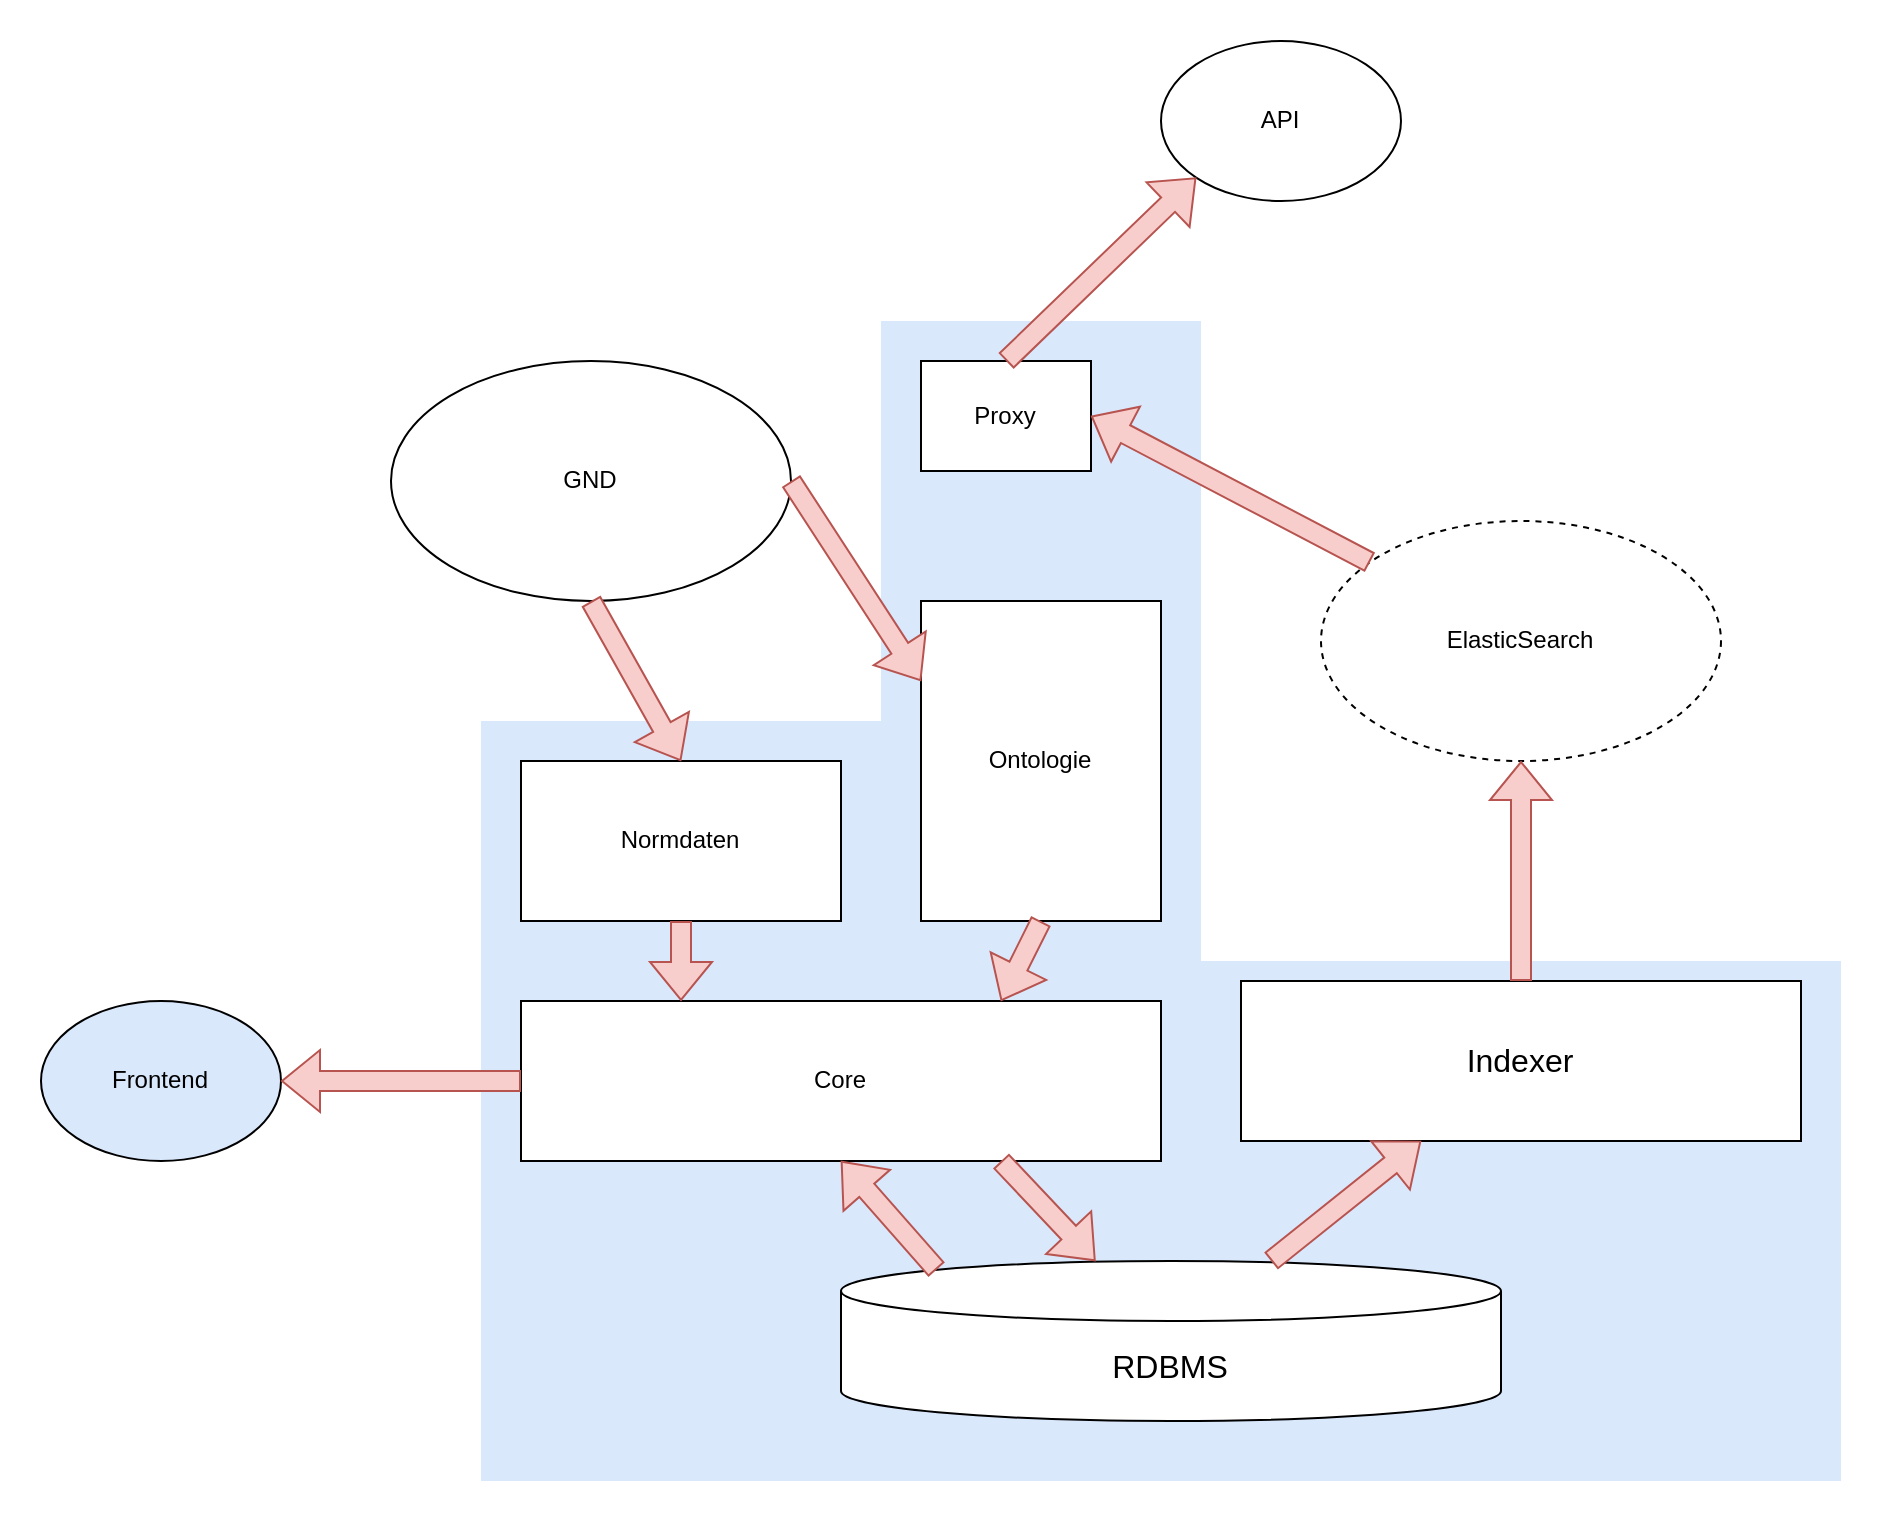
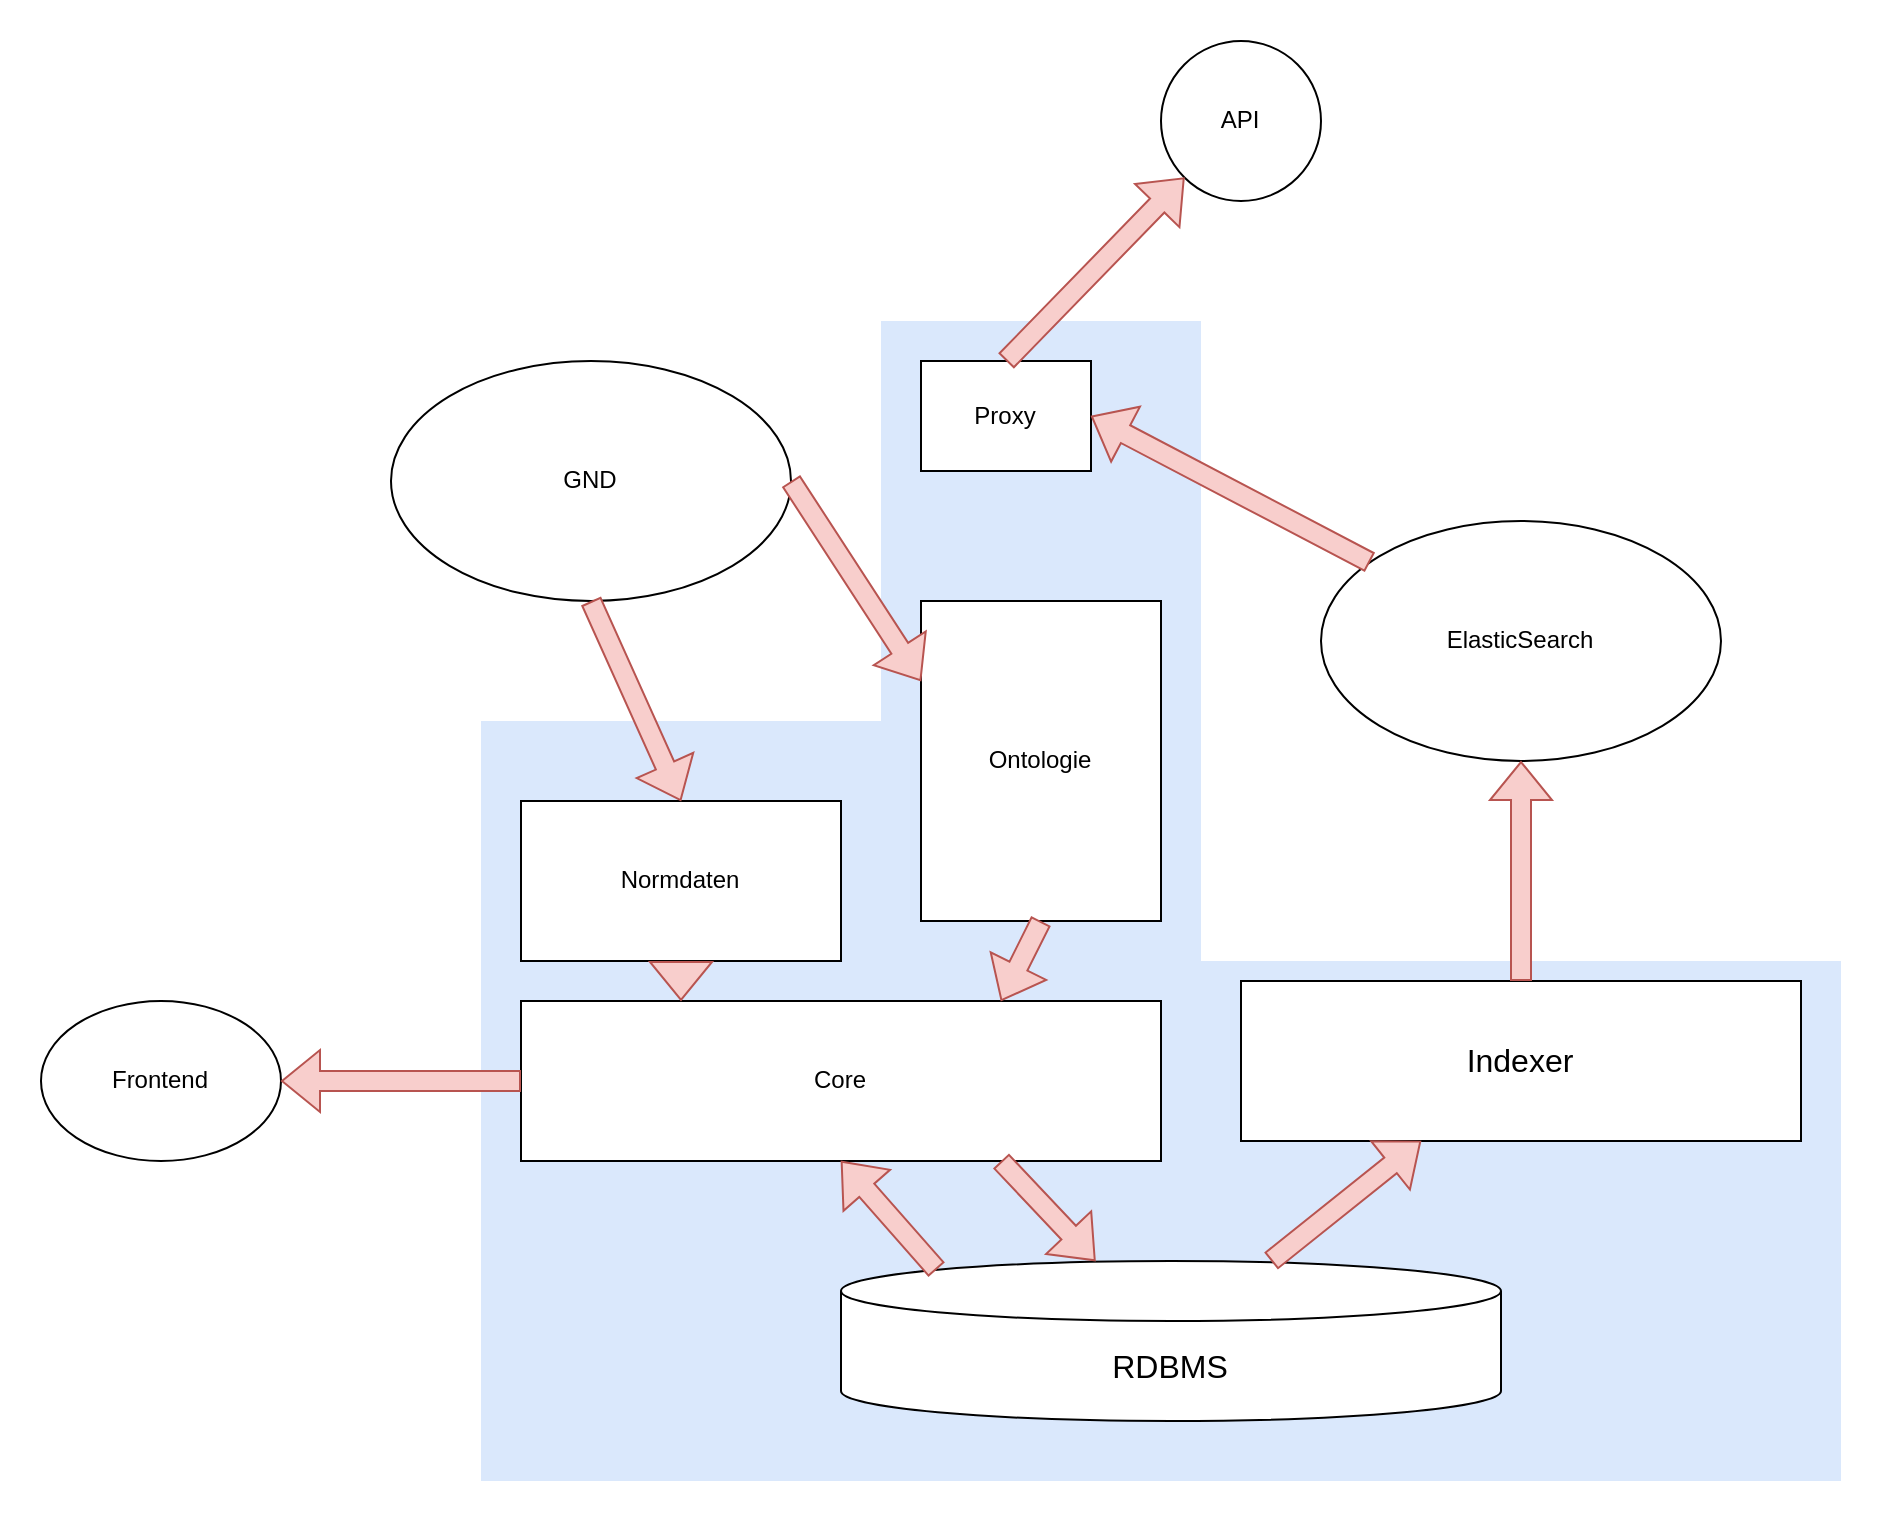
node "API": size 240x160 -> 160x160
node "ElasticSearch": style dashed -> solid
node "Normdaten": moved (681, 841) -> (681, 881)
node "Frontend": fillcolor #dae8fc -> #ffffff
